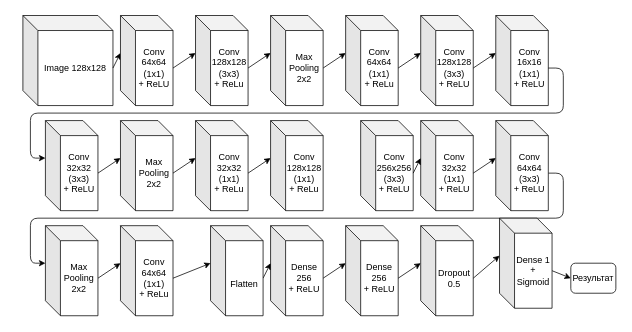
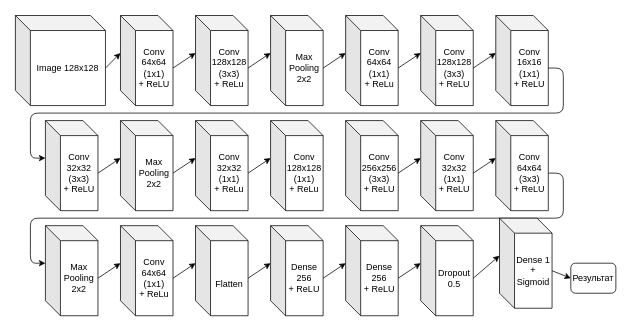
node "Image 128x128": moved (68, 60) -> (60, 60)
node "Conv 256x256 (3x3) + ReLU": moved (387, 165) -> (372, 165)
node "Flatten": moved (237, 270) -> (222, 270)
